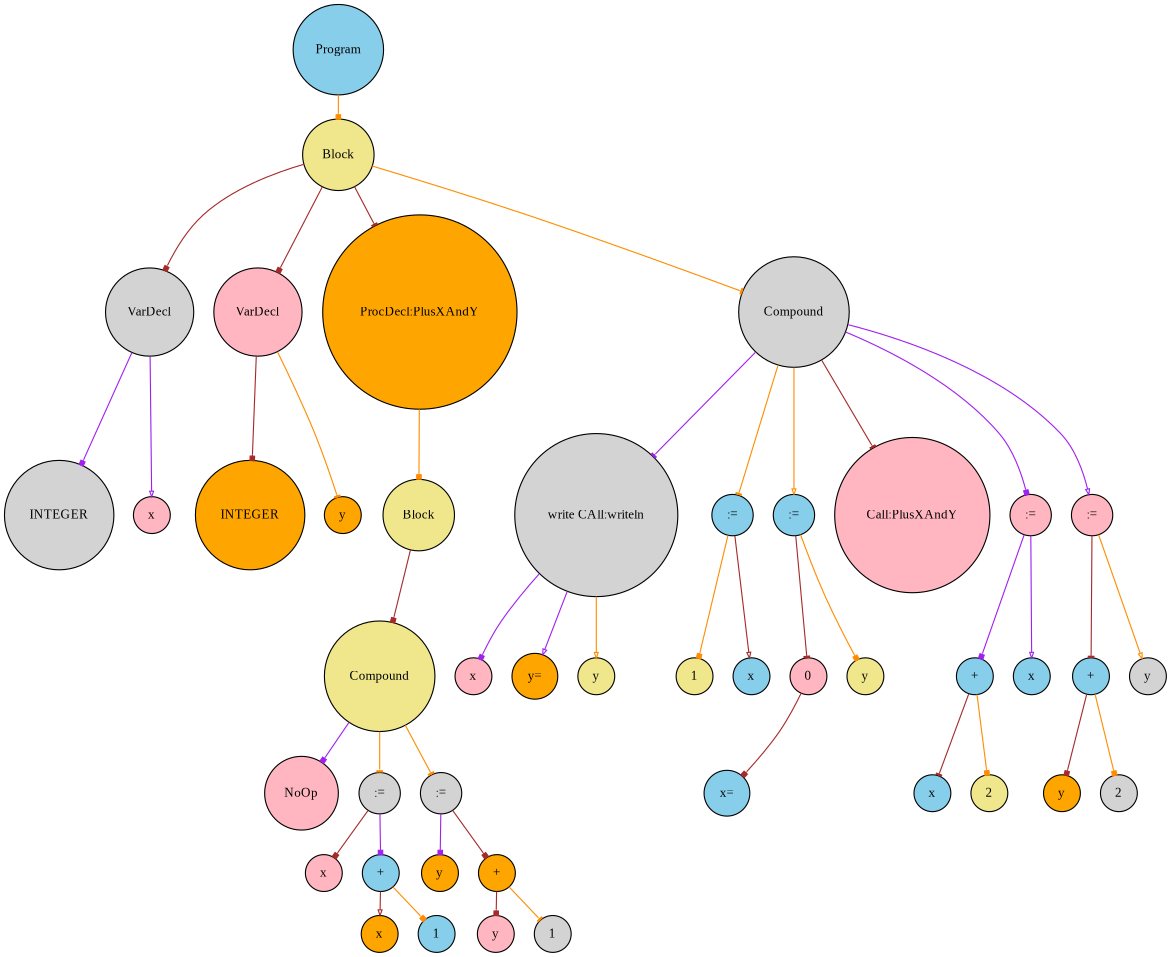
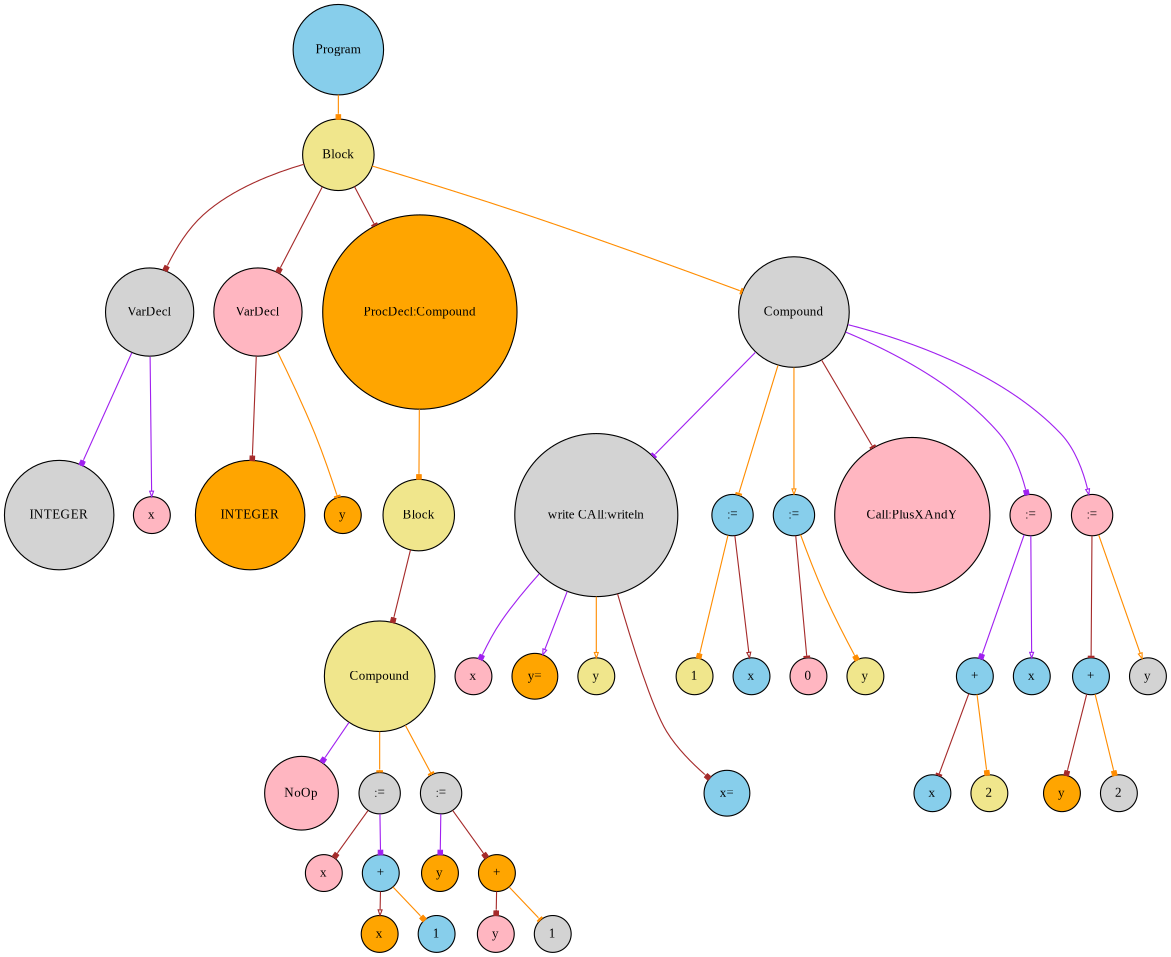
node "ProcDecl:PlusXAndY": label "ProcDecl:PlusXAndY" -> "ProcDecl:Compound"
edge "0" -> "x=": now "write CAll:writeln" -> "x="
